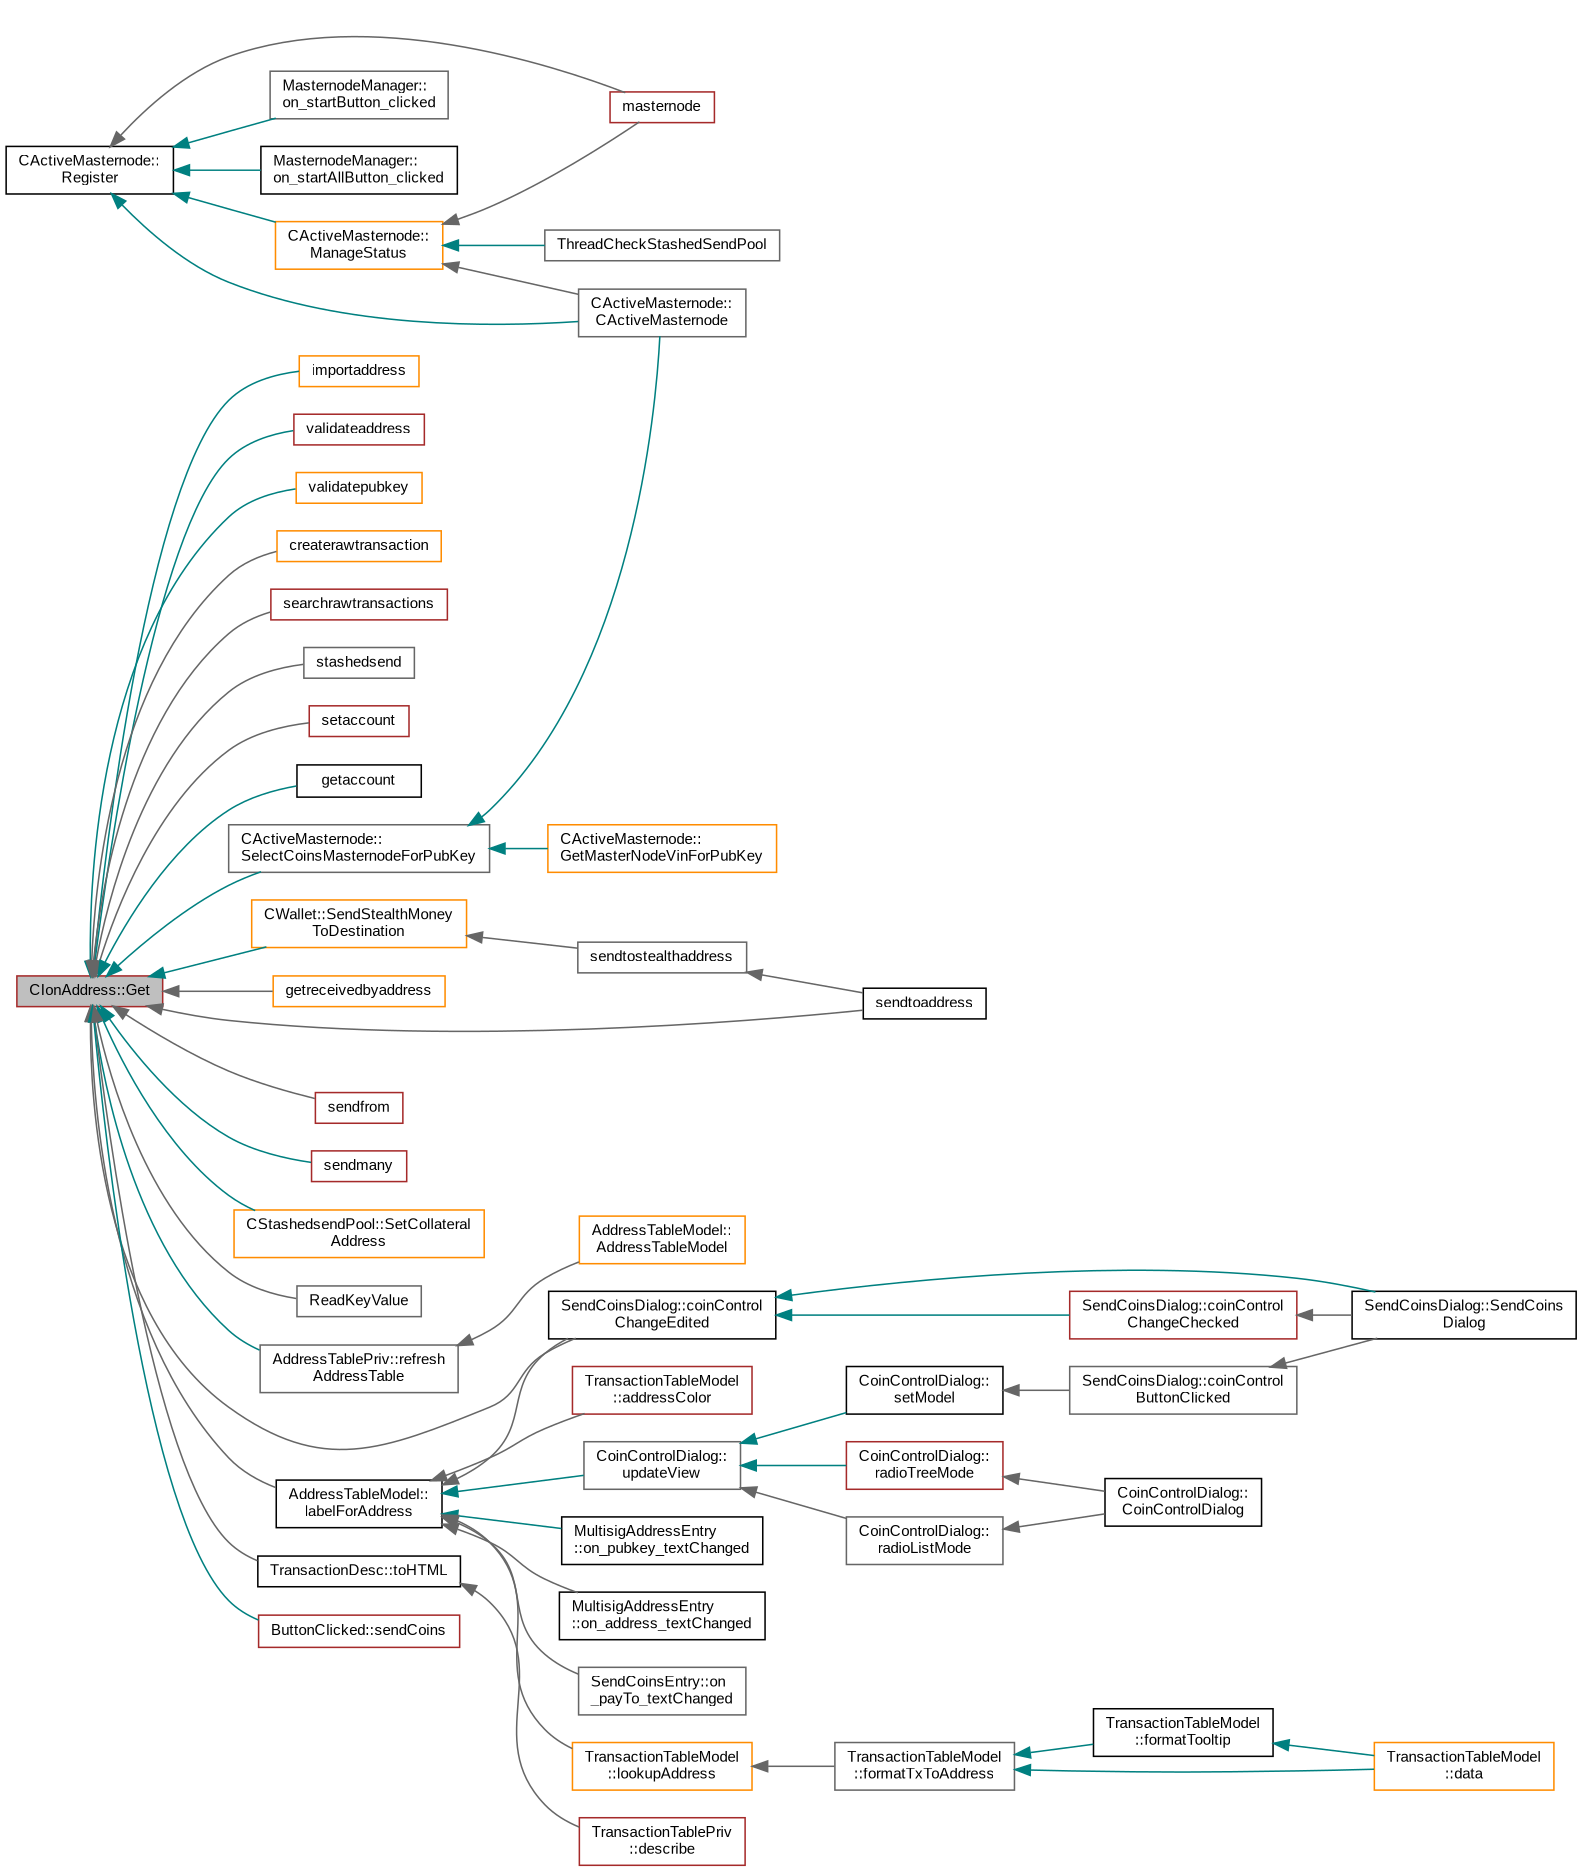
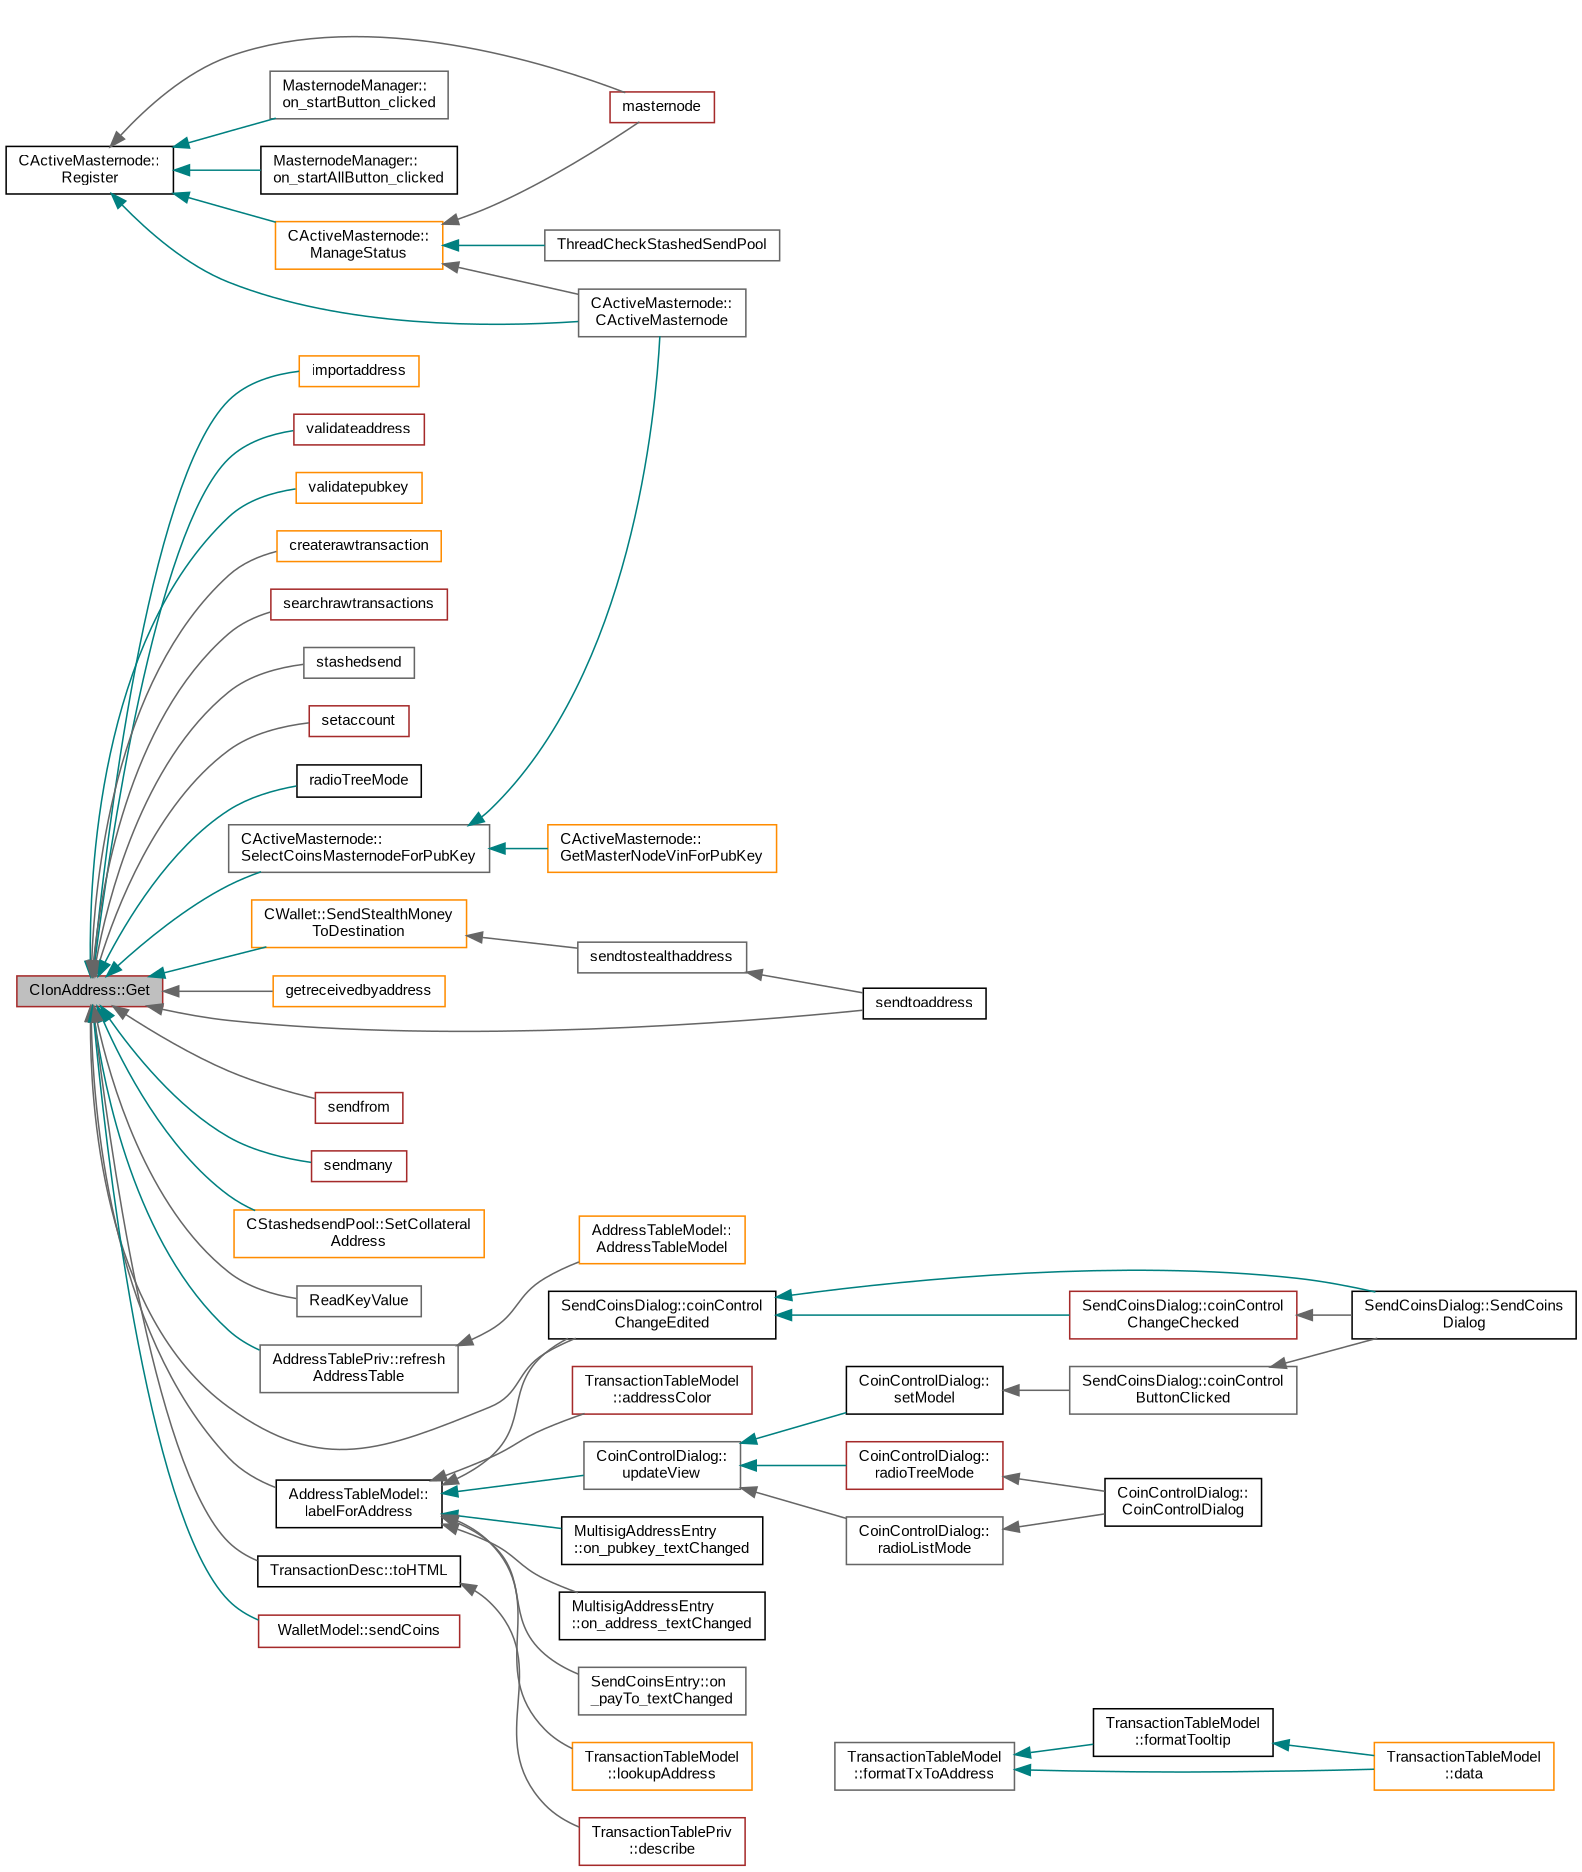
node "getaccount": label "getaccount" -> "radioTreeMode"
node "ButtonClicked::sendCoins": label "ButtonClicked::sendCoins" -> "WalletModel::sendCoins"
edge "TransactionTableModel ::formatTxToAddress" -> "TransactionTableModel ::lookupAddress": removed
